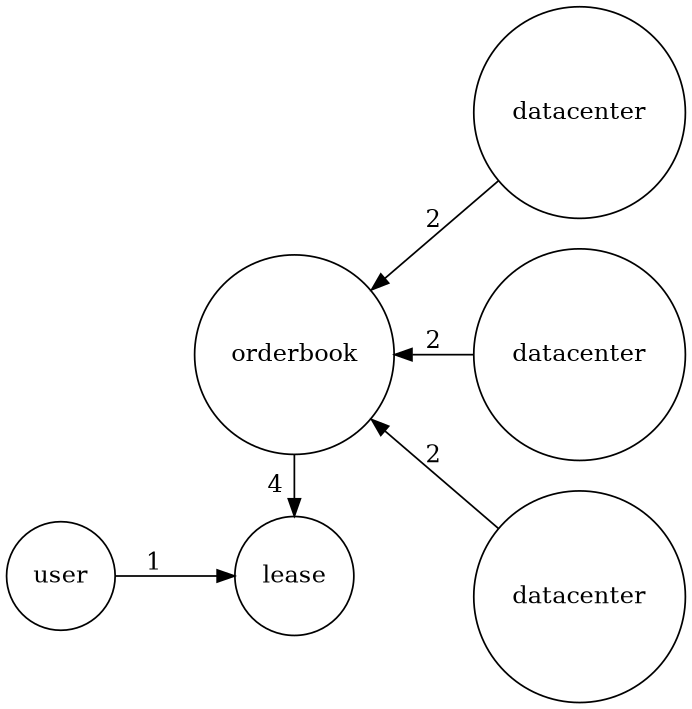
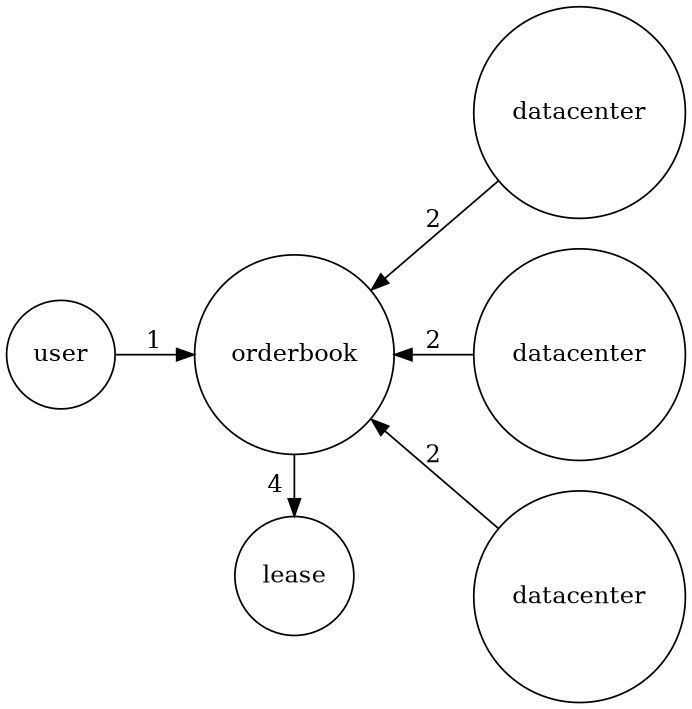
edge "user" -> "lease": now "user" -> "orderbook"
